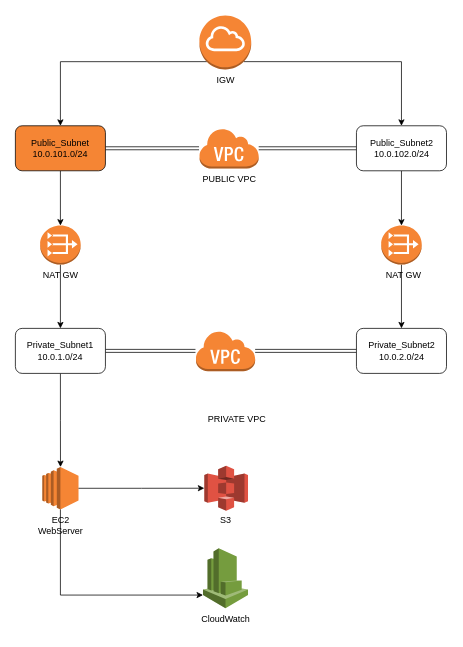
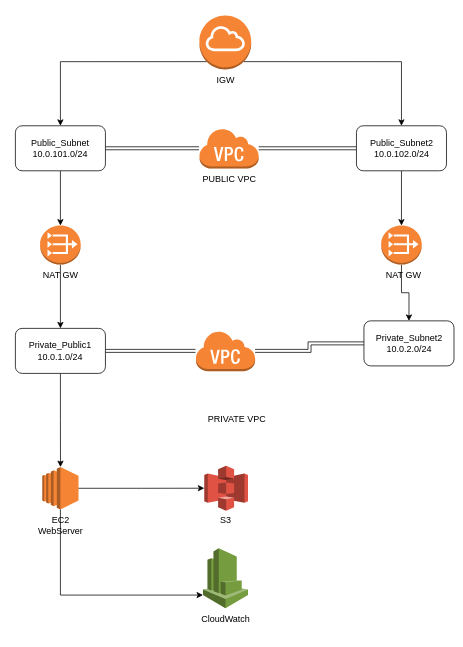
node "Public_Subnet 10.0.101.0/24": fillcolor #f58534 -> #ffffff
node "Private_Subnet1 10.0.1.0/24": label "Private_Subnet1 10.0.1.0/24" -> "Private_Public1 10.0.1.0/24"
node "Private_Subnet2 10.0.2.0/24": moved (401, 351) -> (409, 343)
